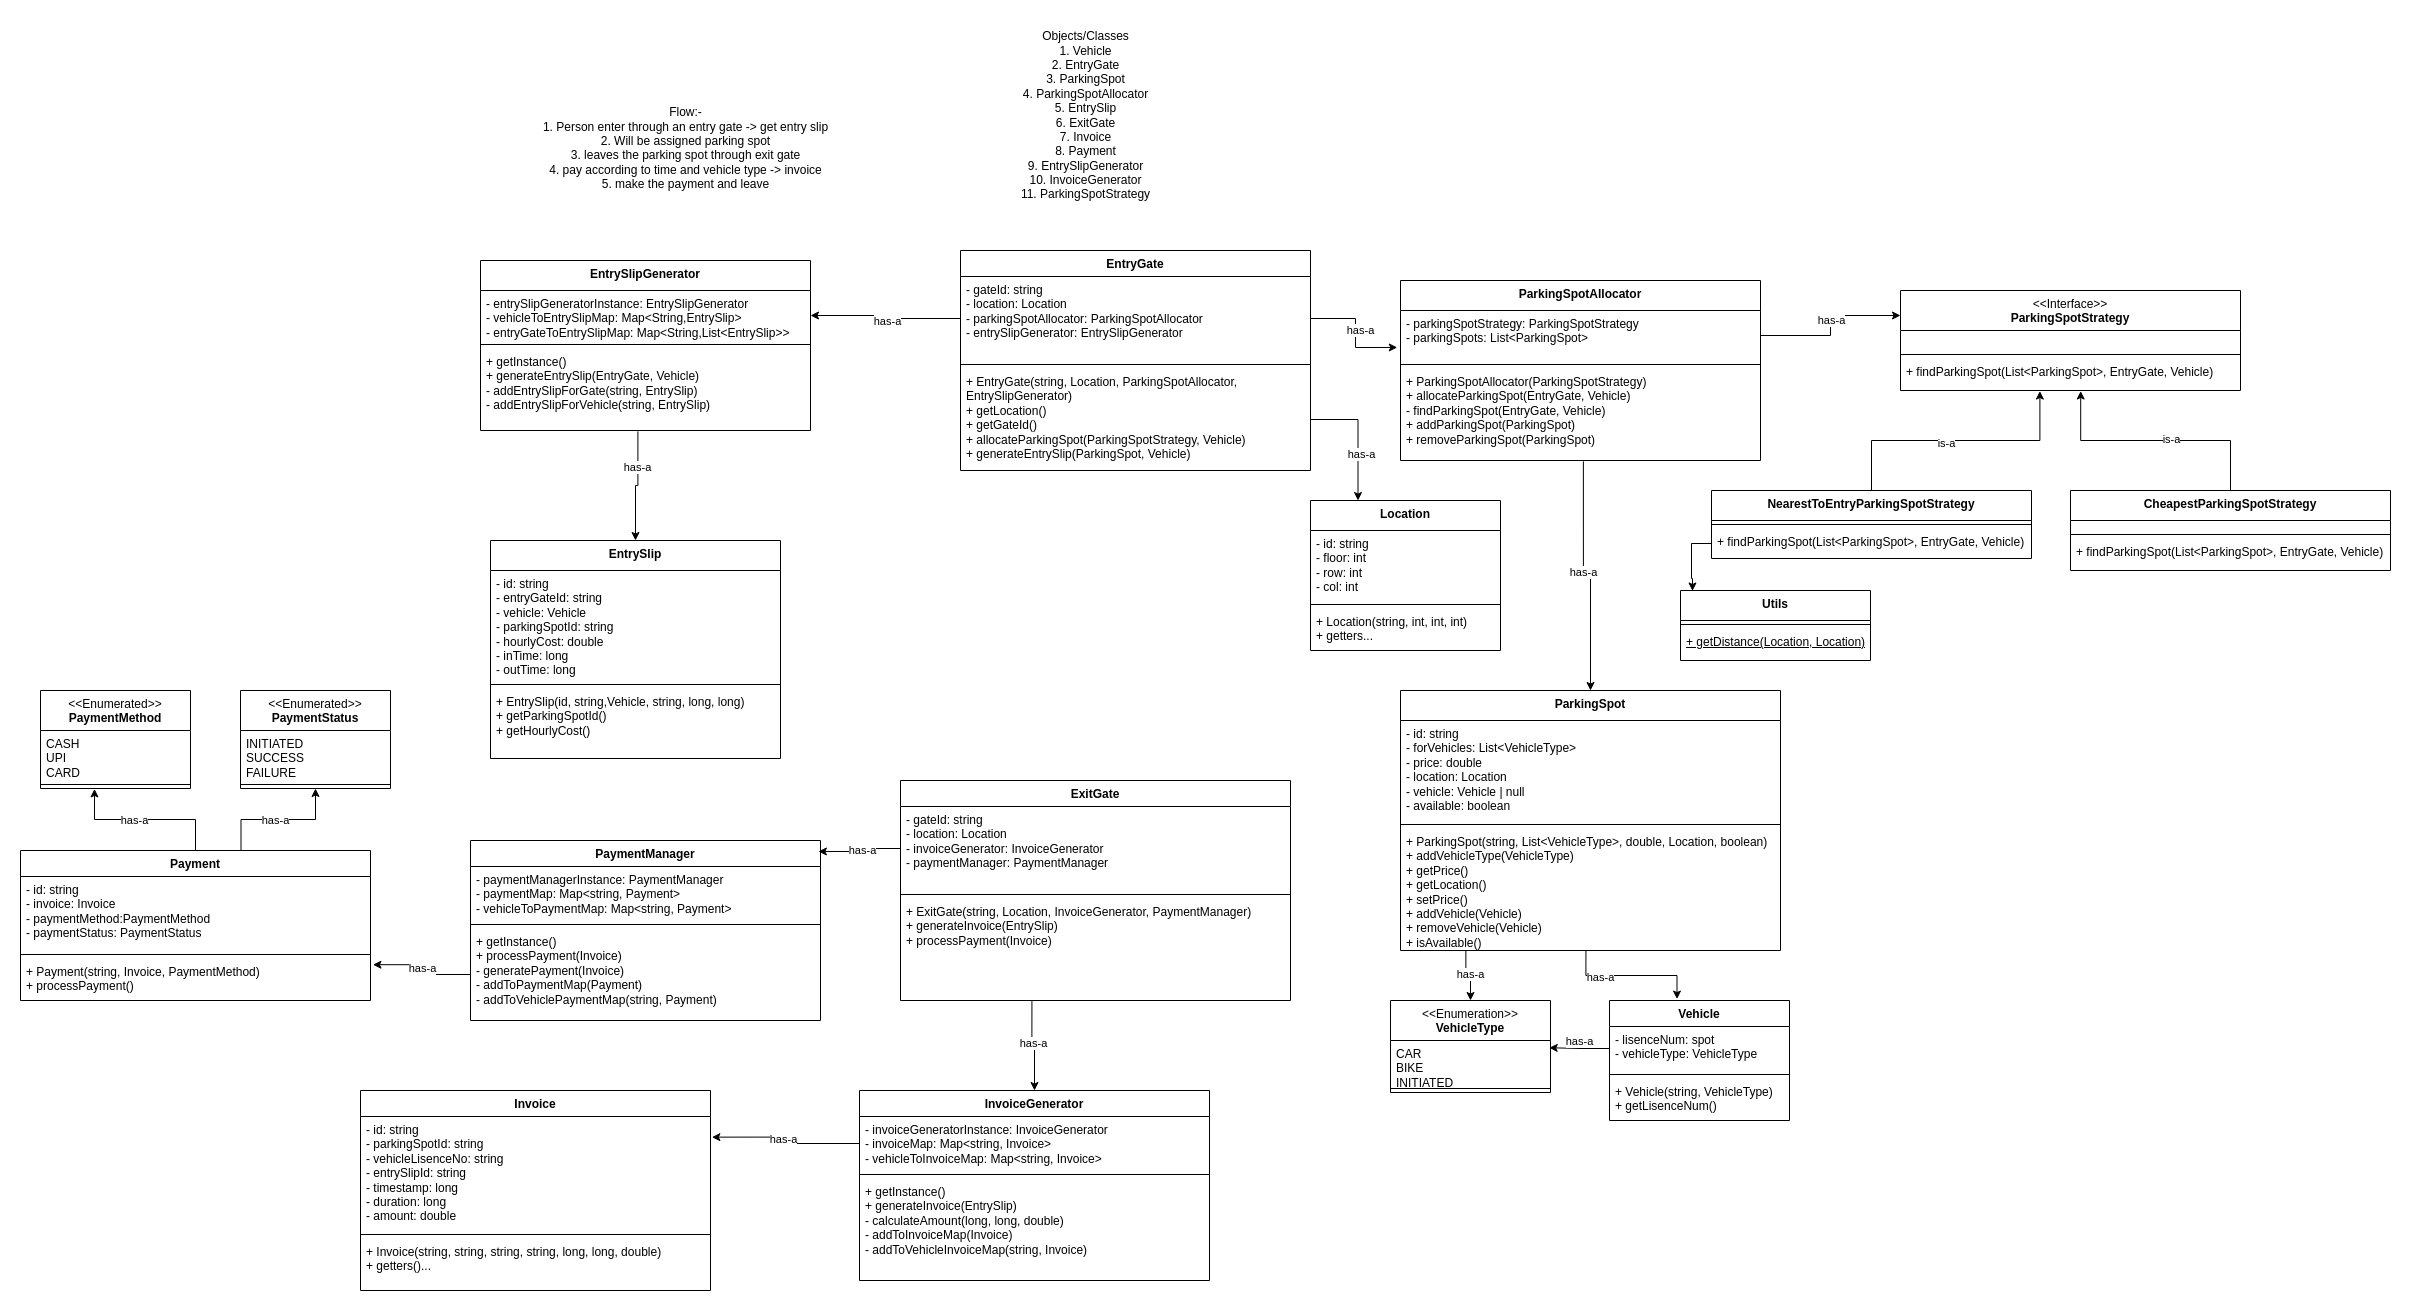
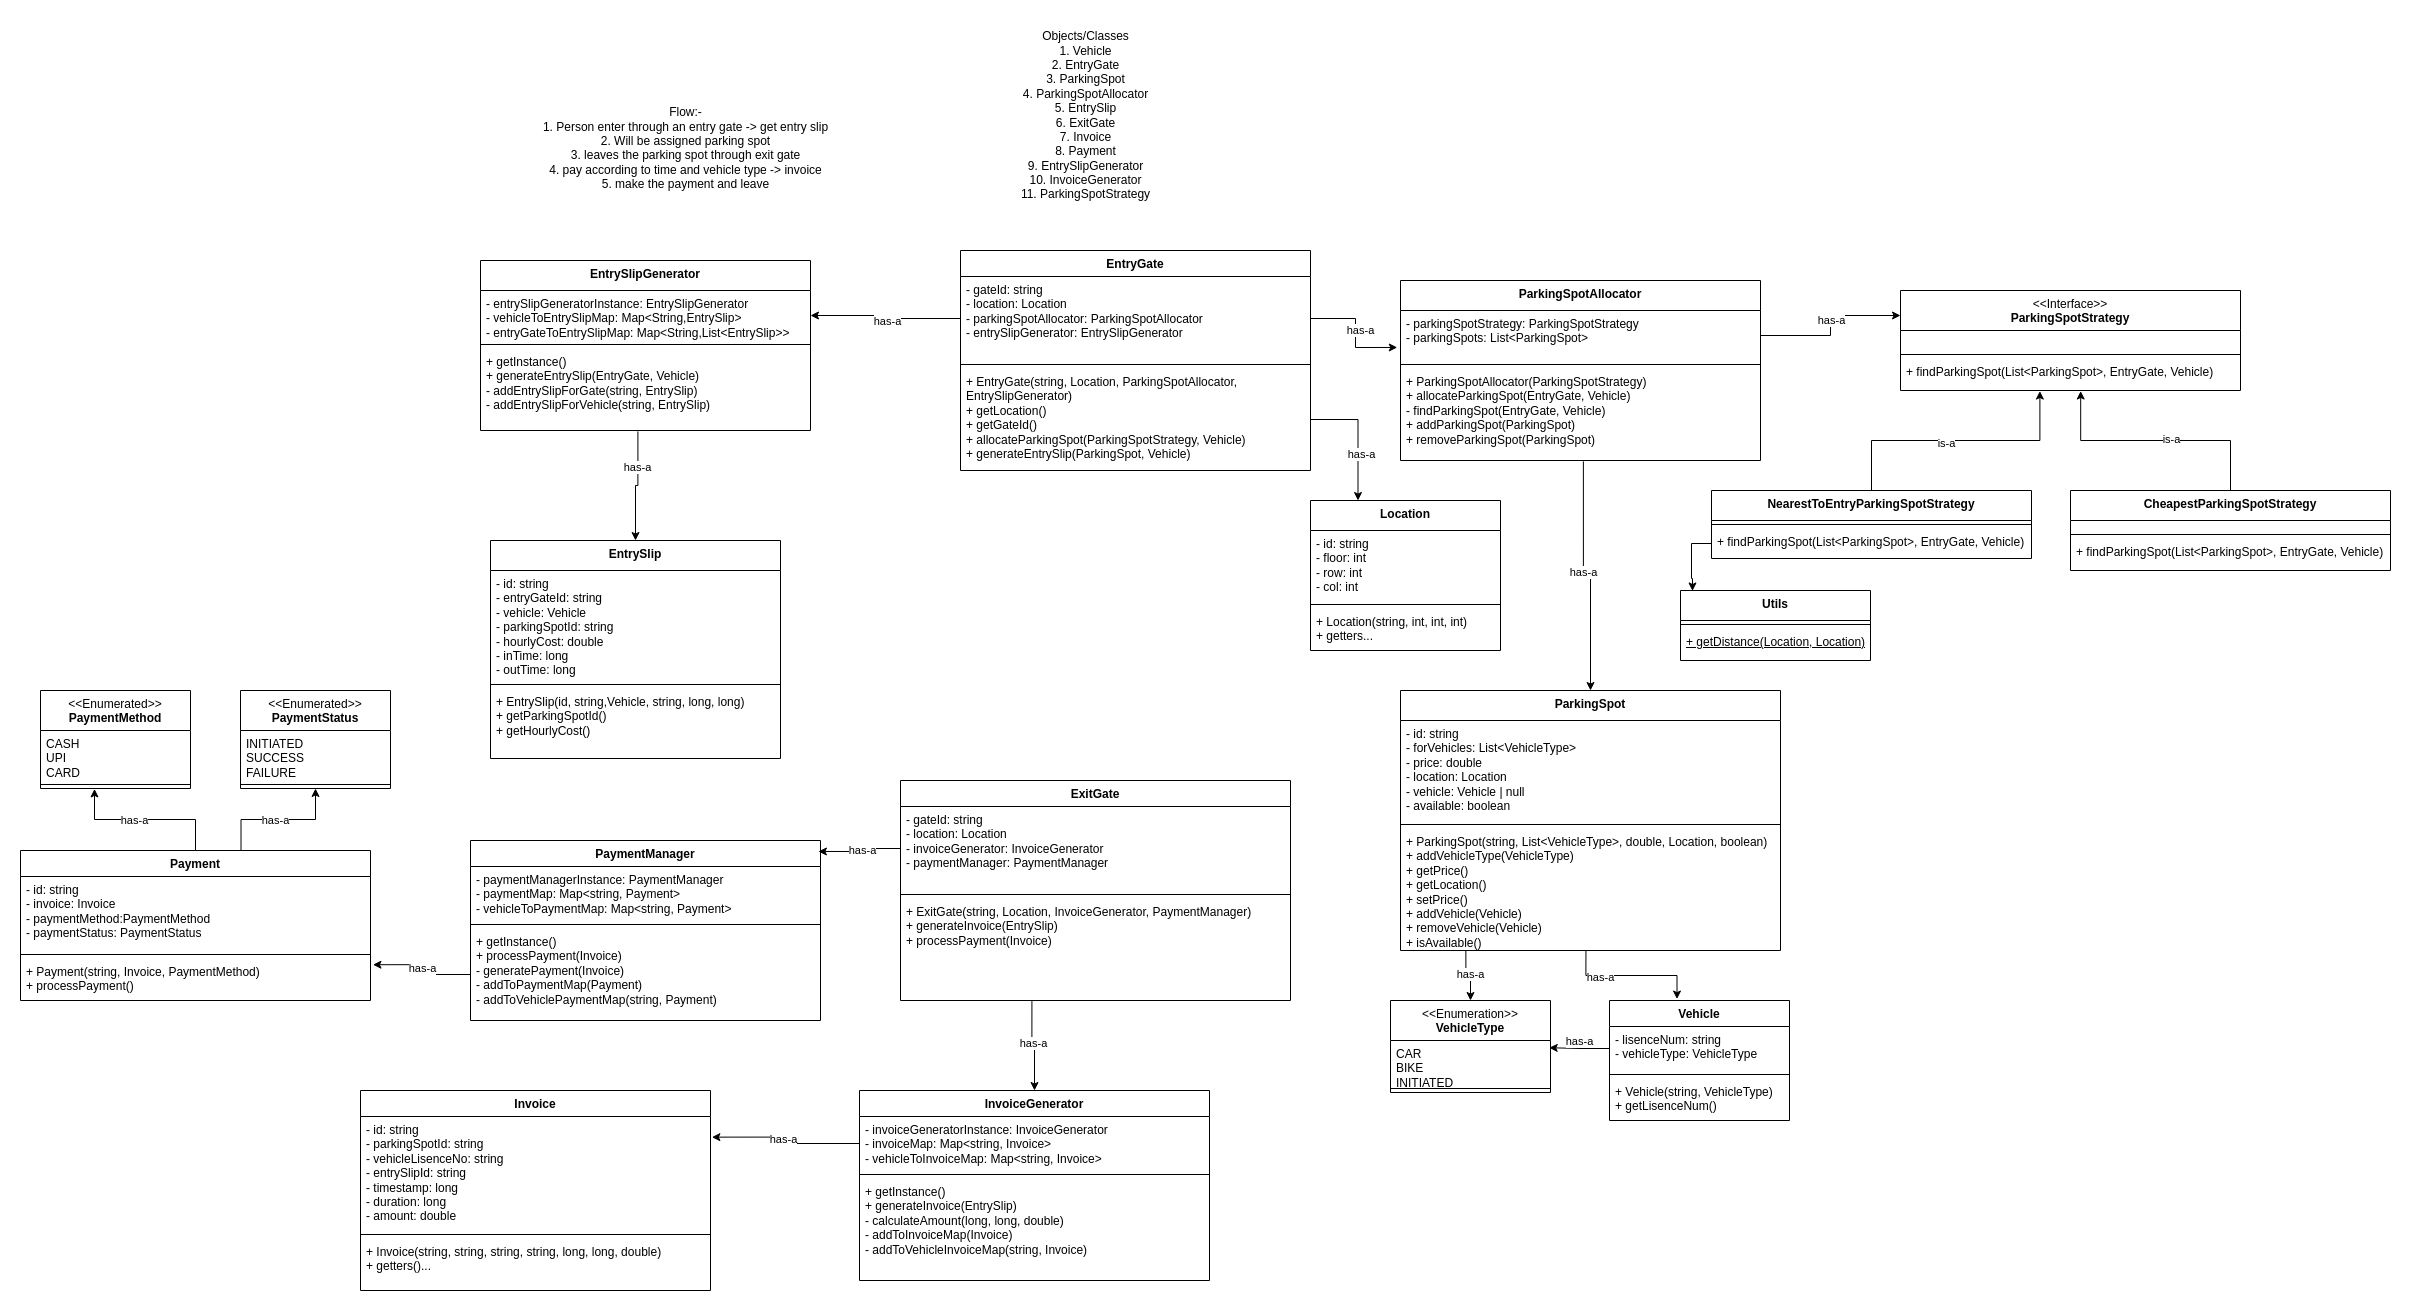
node "- lisenceNum: spot - vehicleType: VehicleType": label "- lisenceNum: spot - vehicleType: VehicleType" -> "- lisenceNum: string - vehicleType: VehicleType"
